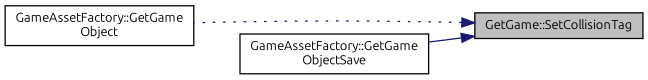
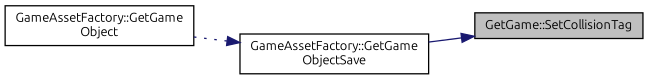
edge "GameAssetFactory::GetGame Object" -> "GetGame::SetCollisionTag": now "GameAssetFactory::GetGame Object" -> "GameAssetFactory::GetGame ObjectSave"
